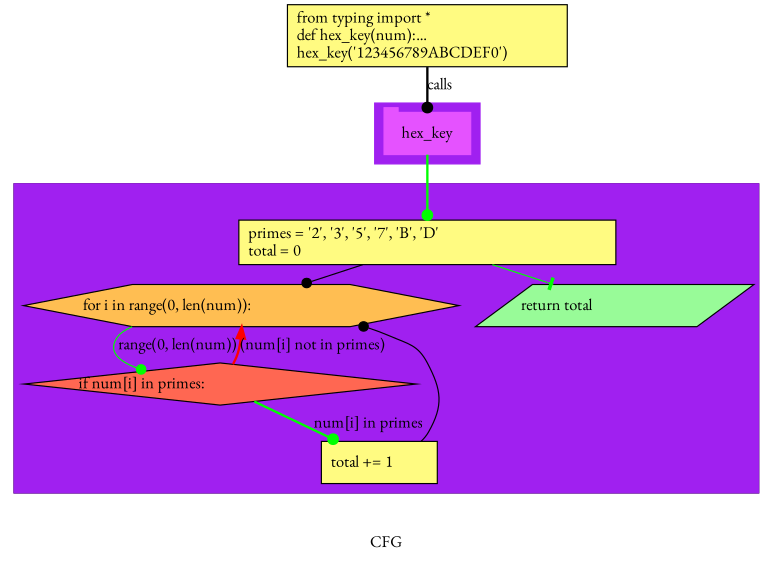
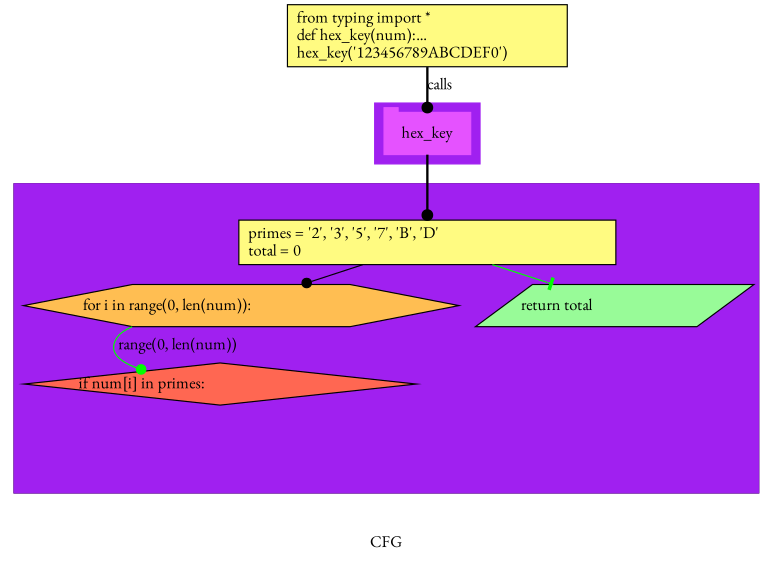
edge "hex_key" -> "primes = '2', '3', '5', '7', 'B', 'D' total = 0": color green -> black
edge "if num[i] in primes:" -> "for i in range(0, len(num)):": removed, label "(num[i] not in primes)"
node "total += 1": removed
